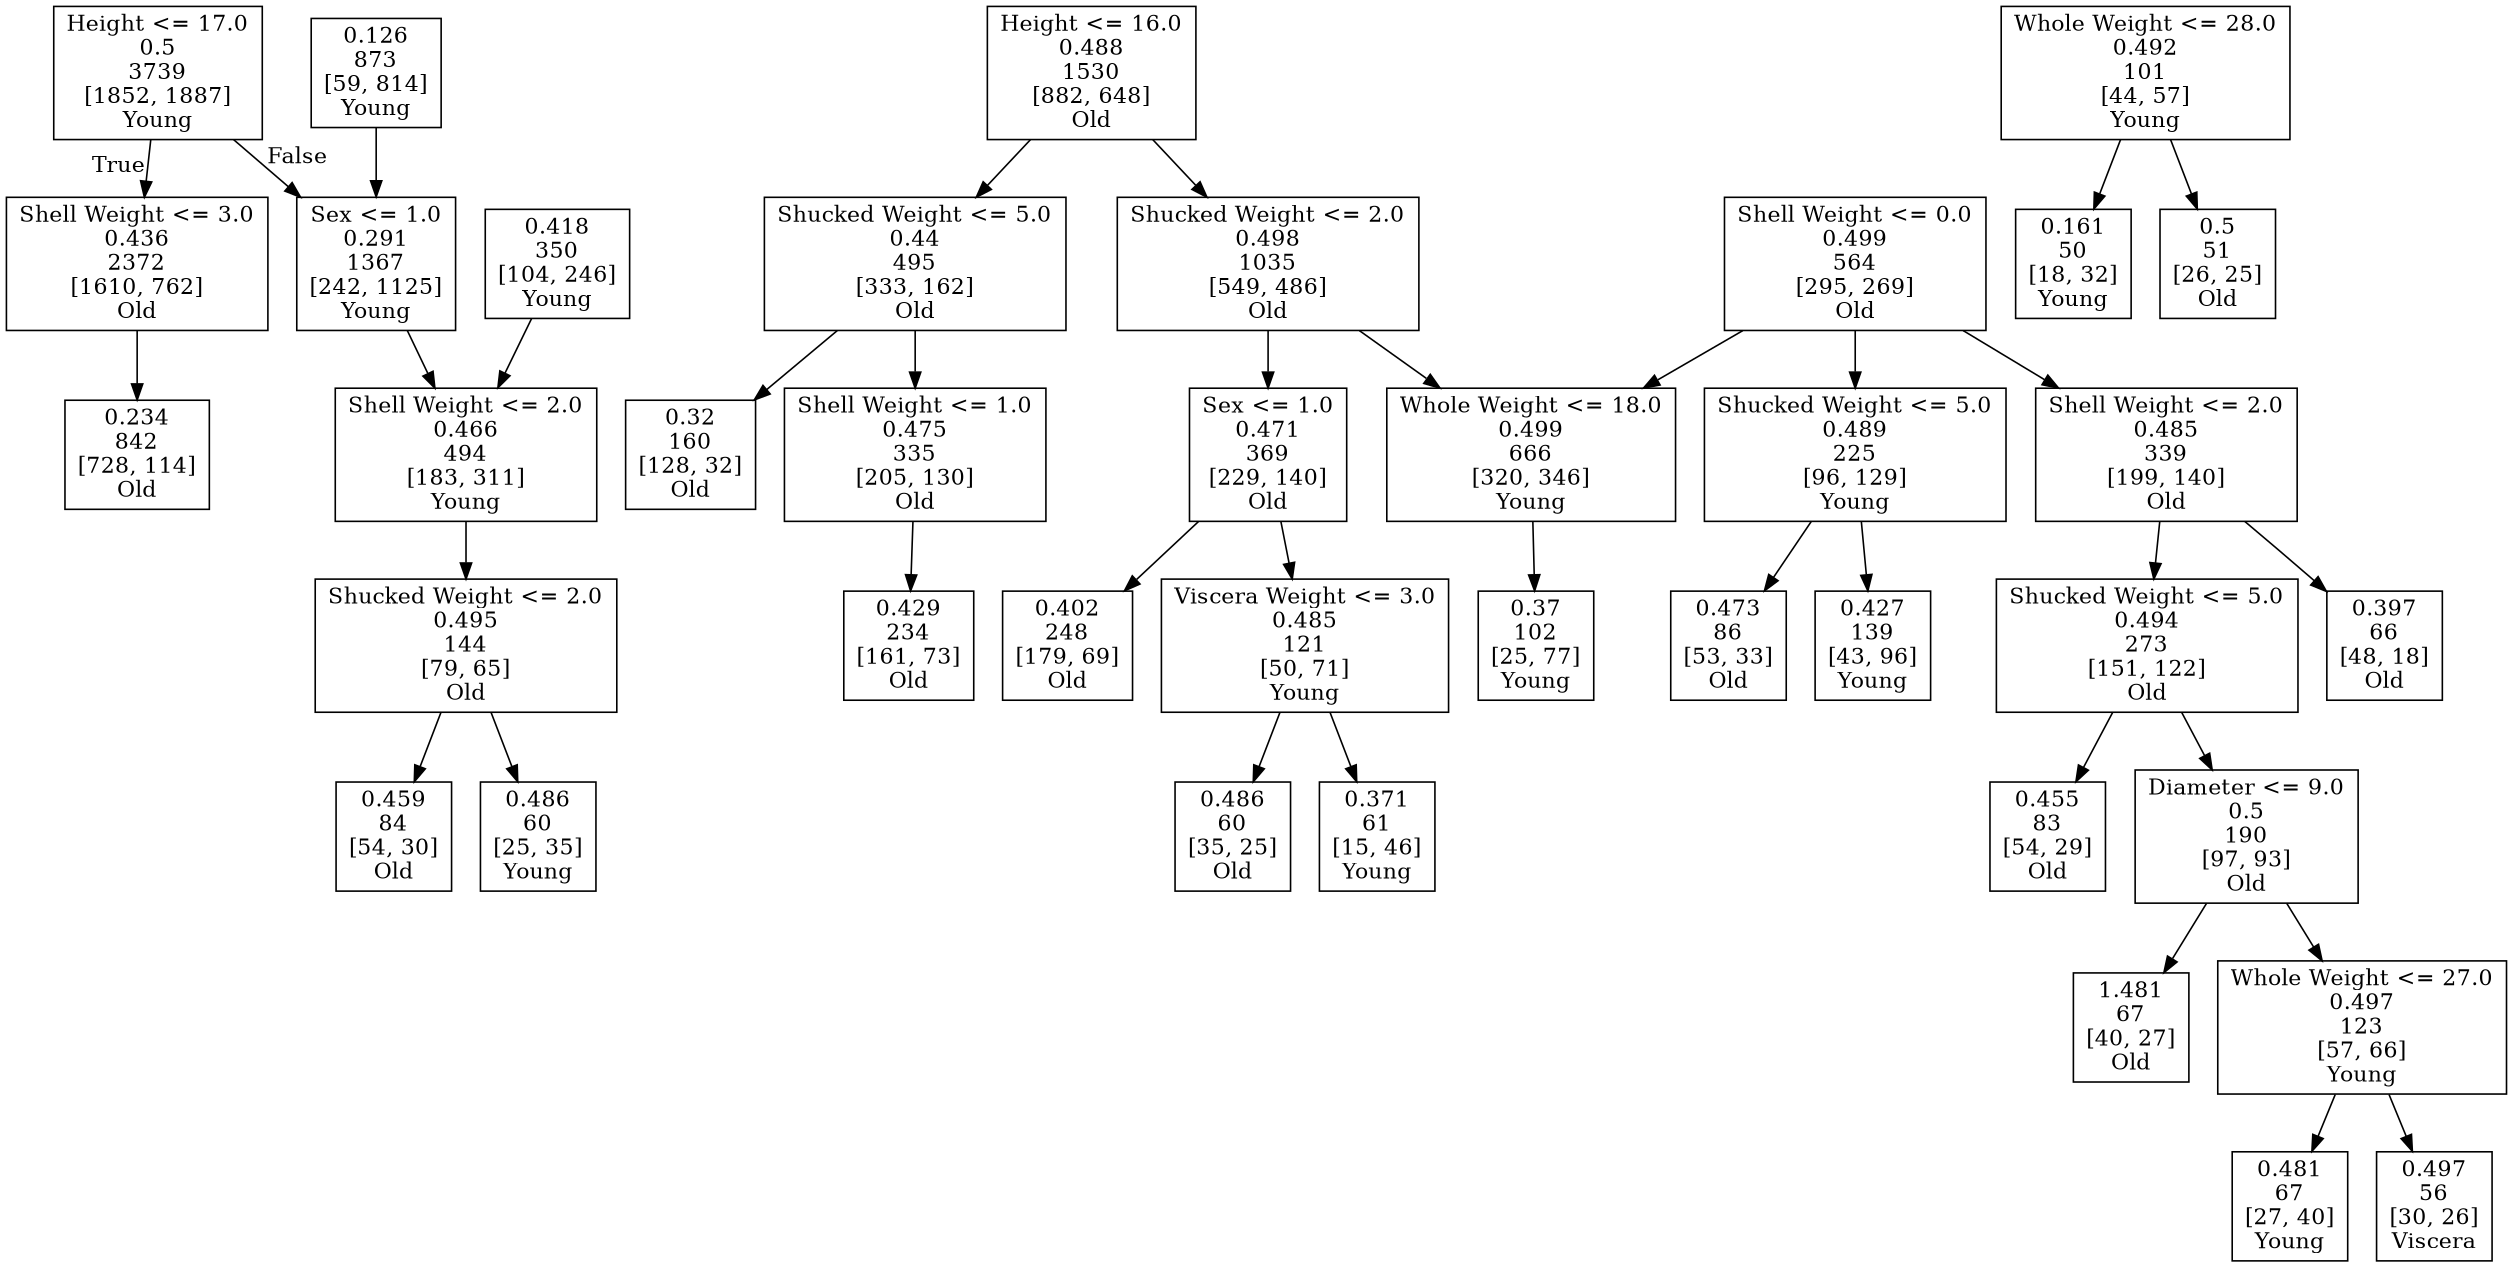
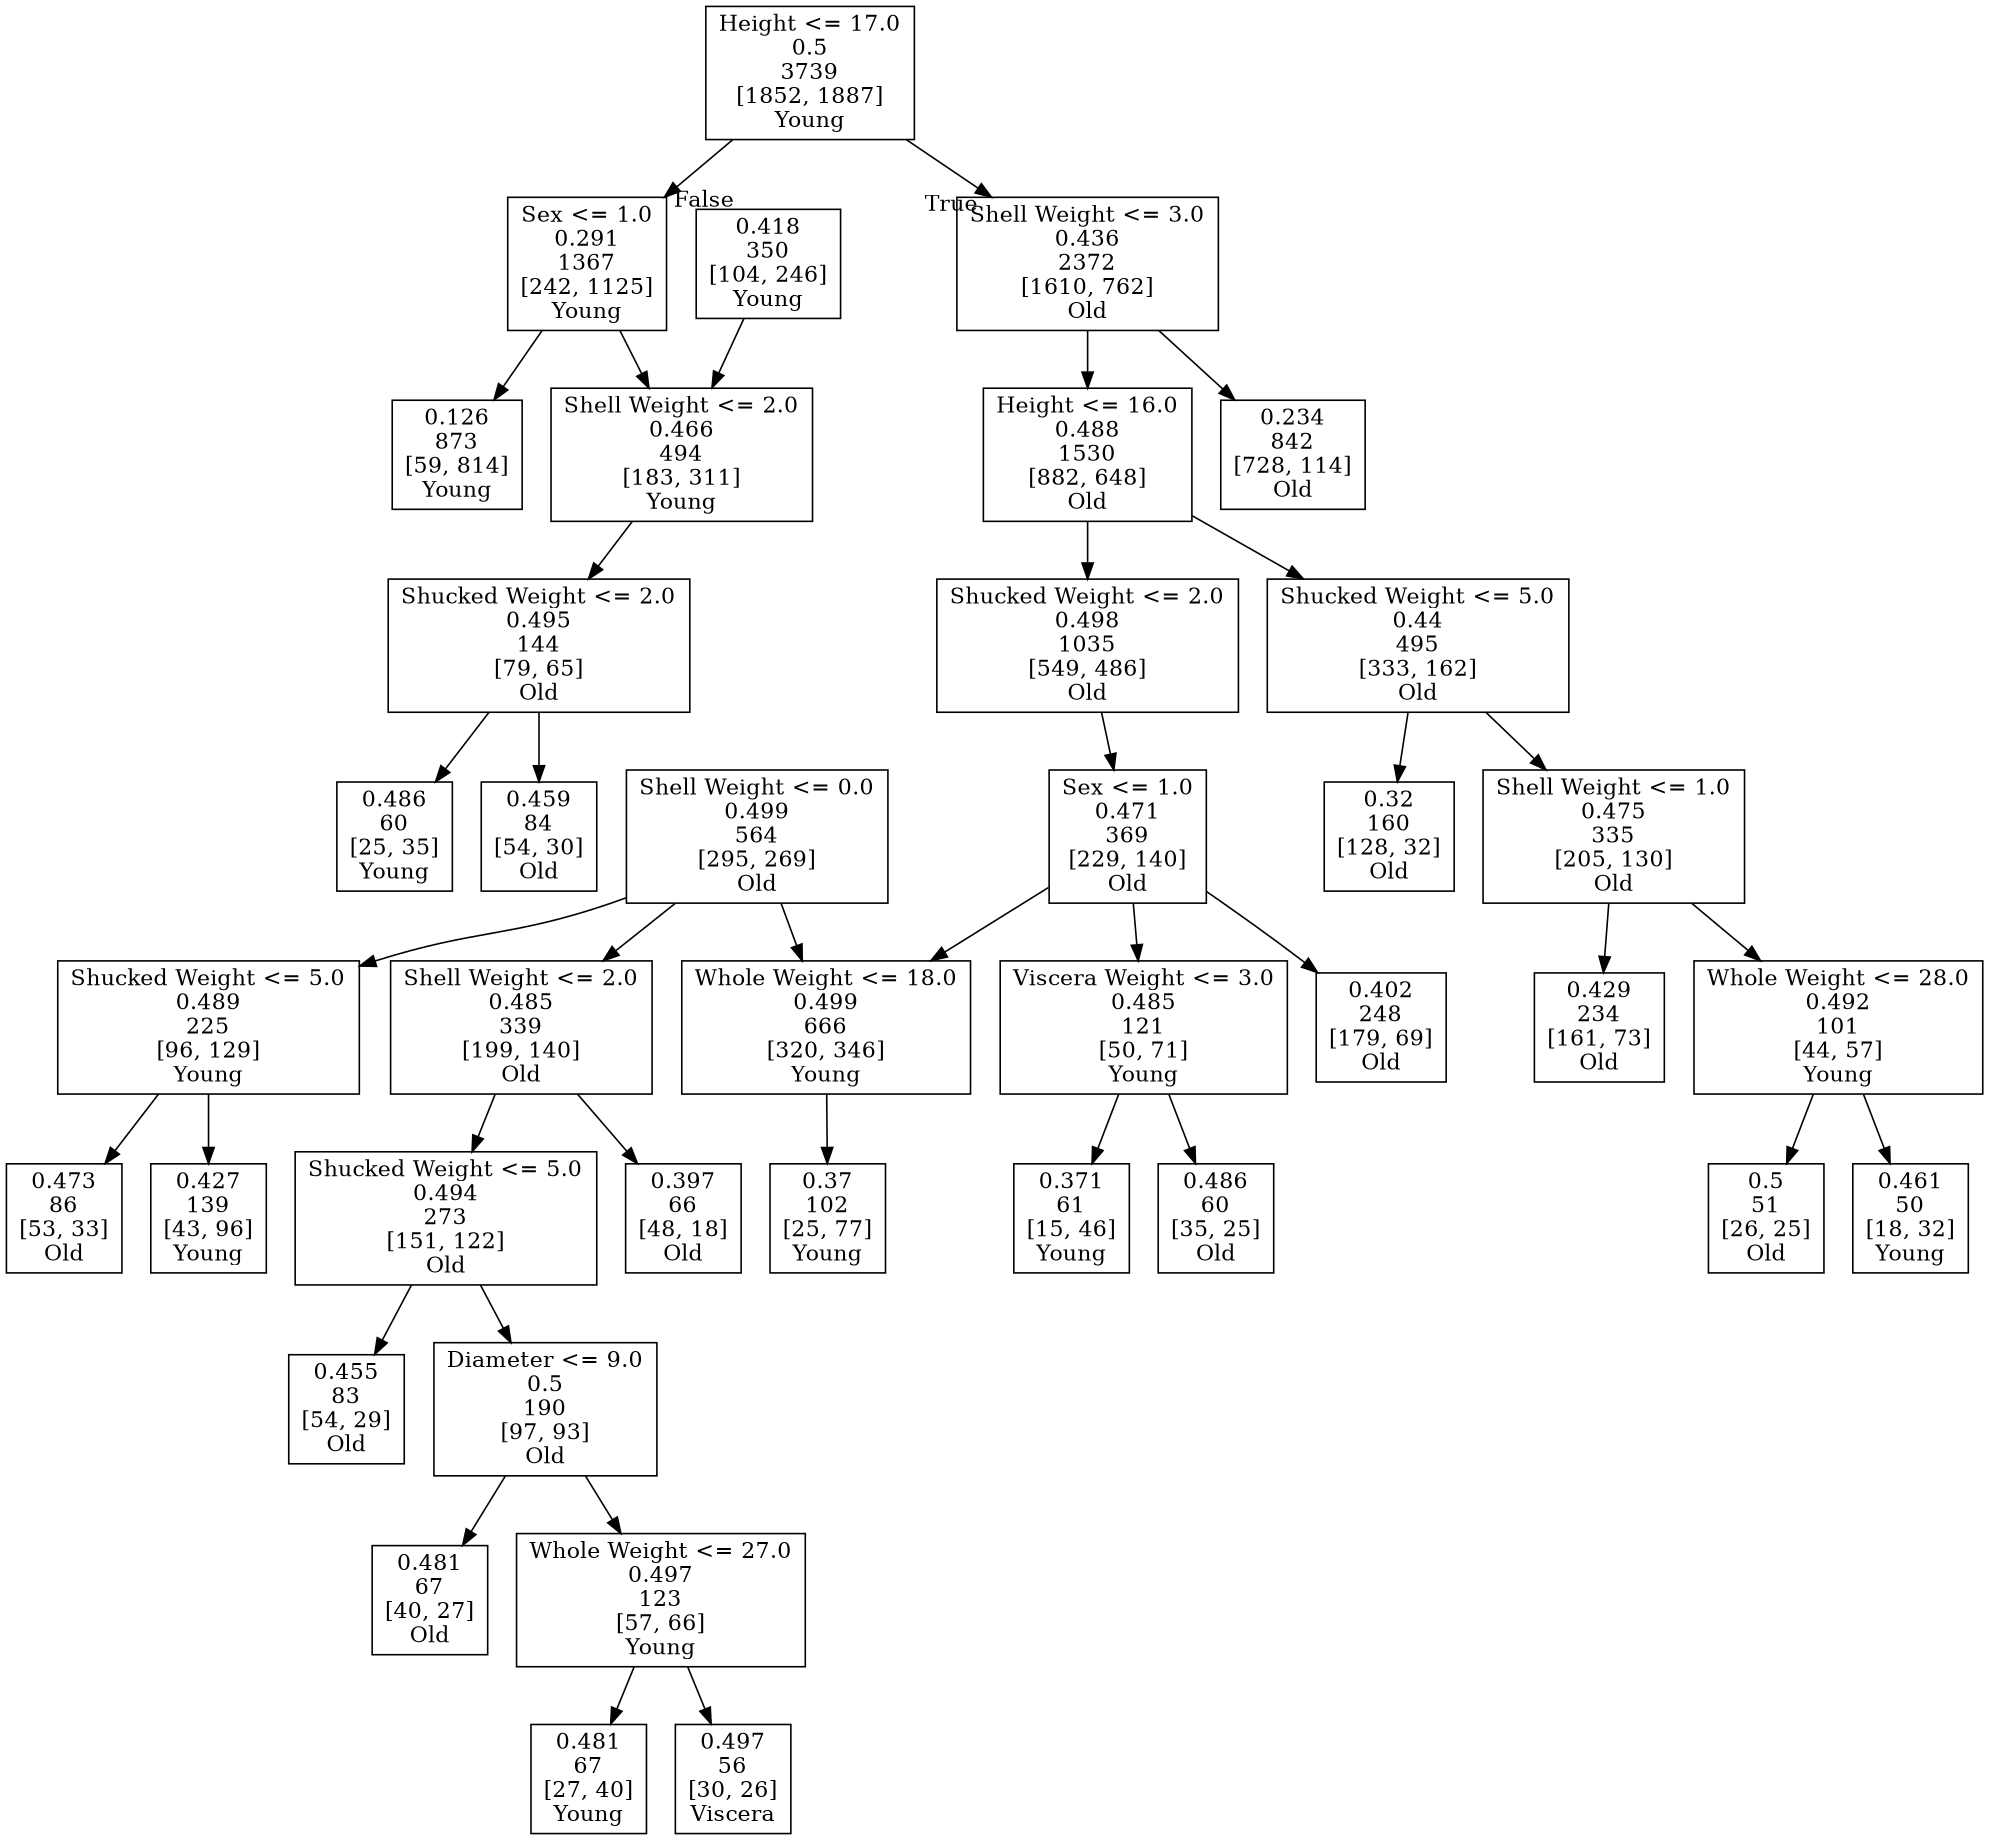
edge "0.126 873 [59, 814] Young" -> "Sex <= 1.0 0.291 1367 [242, 1125] Young": reversed
node "0.161 50 [18, 32] Young": label "0.161 50 [18, 32] Young" -> "0.461 50 [18, 32] Young"
edge "Shell Weight <= 3.0 0.436 2372 [1610, 762] Old" -> "Height <= 16.0 0.488 1530 [882, 648] Old": added
edge "Shucked Weight <= 2.0 0.498 1035 [549, 486] Old" -> "Whole Weight <= 18.0 0.499 666 [320, 346] Young": now "Sex <= 1.0 0.471 369 [229, 140] Old" -> "Whole Weight <= 18.0 0.499 666 [320, 346] Young"
edge "Shell Weight <= 1.0 0.475 335 [205, 130] Old" -> "Whole Weight <= 28.0 0.492 101 [44, 57] Young": added
node "1.481 67 [40, 27] Old": label "1.481 67 [40, 27] Old" -> "0.481 67 [40, 27] Old"
